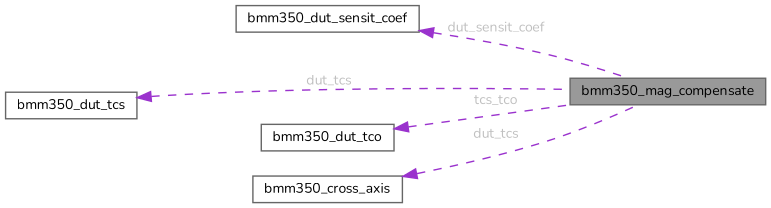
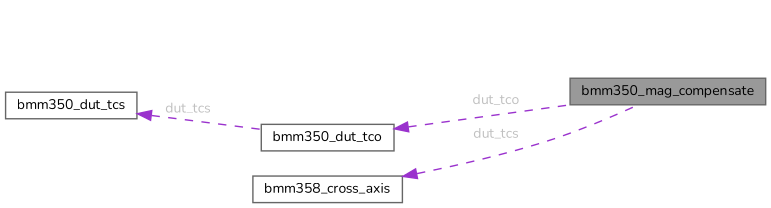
node "bmm350_dut_sensit_coef": removed
edge "bmm350_mag_compensate" -> "bmm350_dut_tcs": now "bmm350_dut_tco" -> "bmm350_dut_tcs"
edge "bmm350_mag_compensate" -> "bmm350_dut_tco": label " tcs_tco" -> " dut_tco"
node "bmm350_cross_axis": label "bmm350_cross_axis" -> "bmm358_cross_axis"
